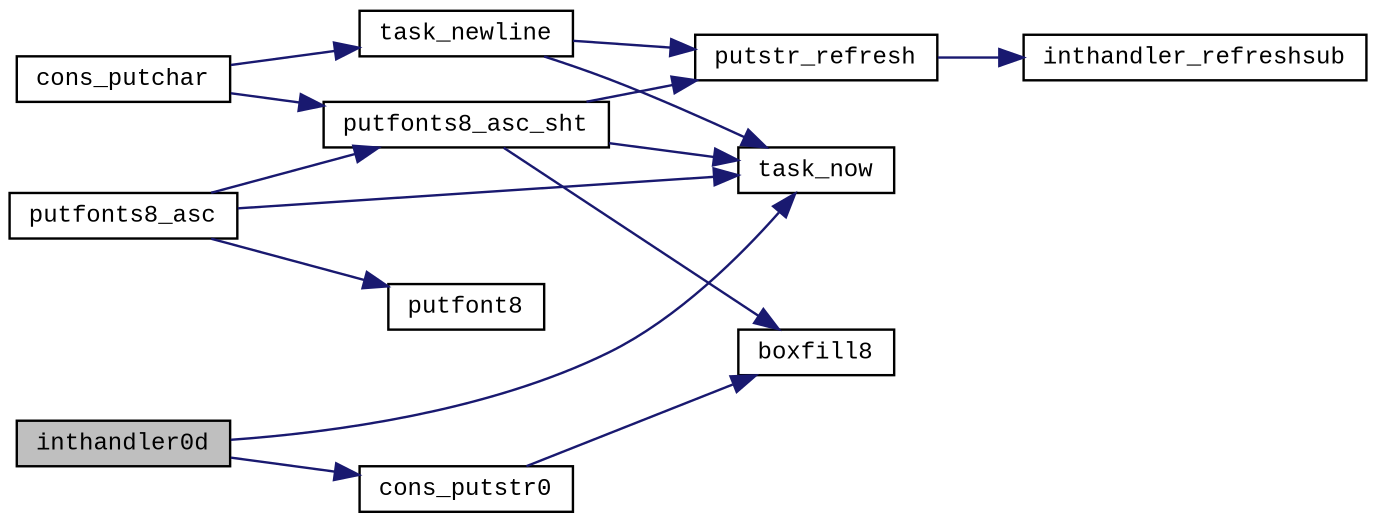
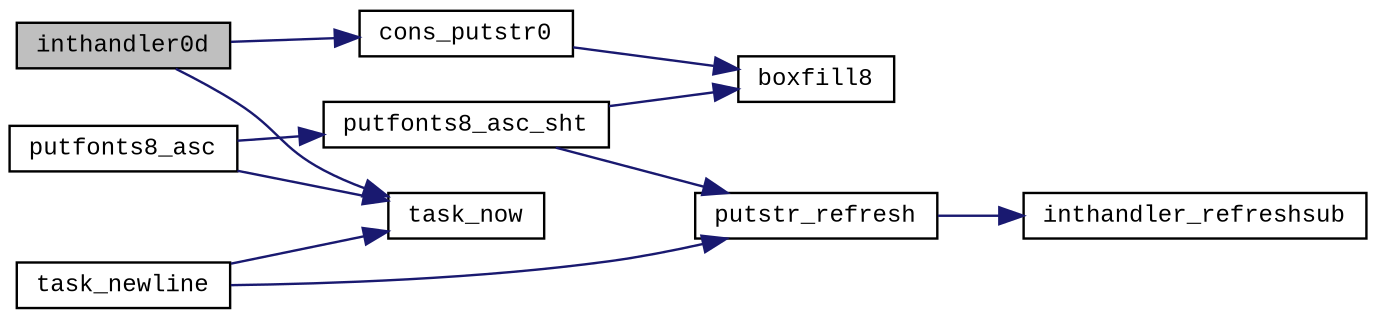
node "cons_putchar": removed
edge "putfonts8_asc_sht" -> "task_now": removed
node "putfont8": removed
